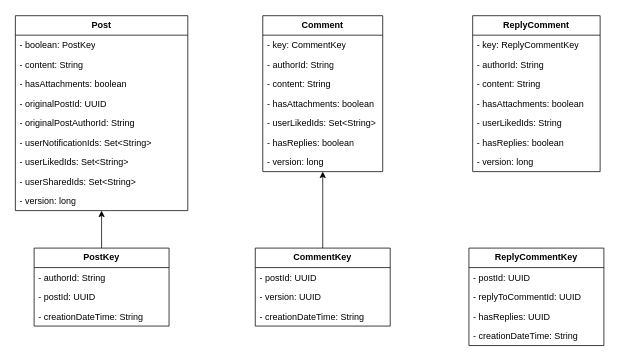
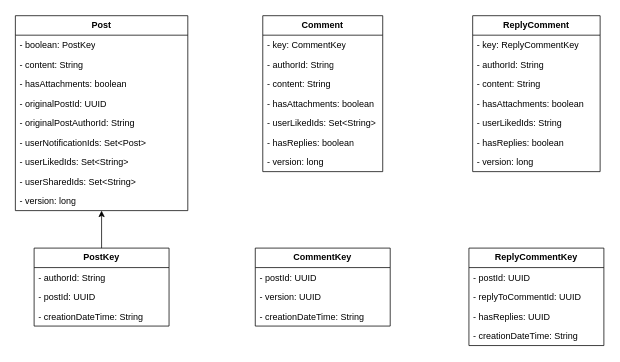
node "- userNotificationIds: Set<String>": label "- userNotificationIds: Set<String>" -> "- userNotificationIds: Set<Post>"
edge "CommentKey" -> "Comment": removed
